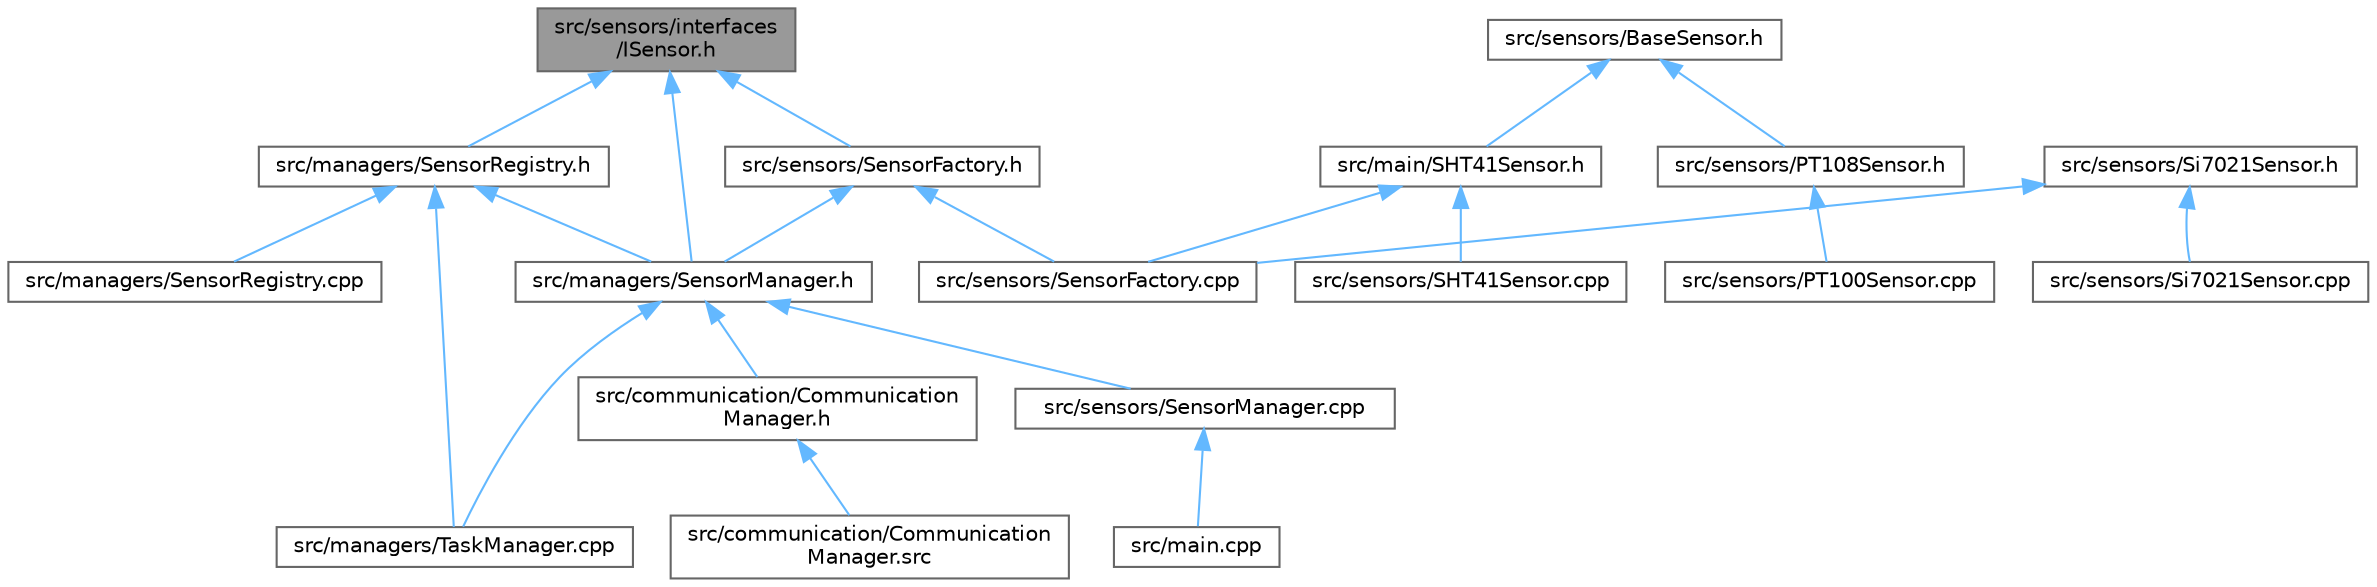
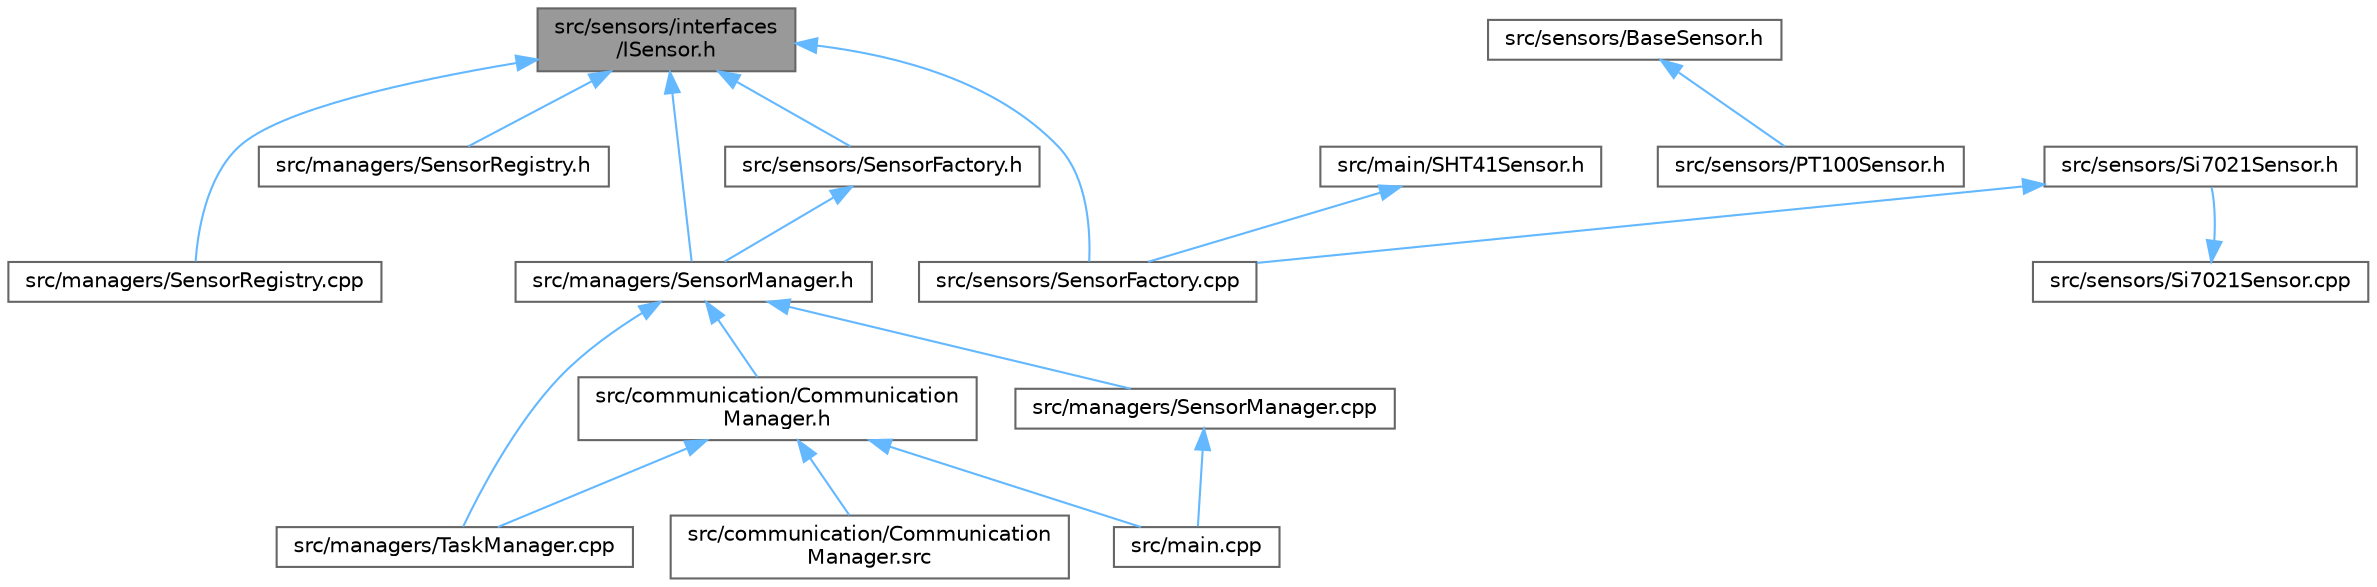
edge "src/main/SHT41Sensor.h" -> "src/sensors/BaseSensor.h": removed
node "src/sensors/PT108Sensor.h": label "src/sensors/PT108Sensor.h" -> "src/sensors/PT100Sensor.h"
edge "src/managers/SensorManager.h" -> "src/managers/SensorRegistry.h": removed
edge "src/managers/SensorRegistry.cpp" -> "src/managers/SensorRegistry.h": now "src/managers/SensorRegistry.cpp" -> "src/sensors/interfaces /ISensor.h"
edge "src/sensors/SensorFactory.cpp" -> "src/sensors/SensorFactory.h": now "src/sensors/SensorFactory.cpp" -> "src/sensors/interfaces /ISensor.h"
edge "src/sensors/Si7021Sensor.cpp" -> "src/sensors/Si7021Sensor.h": reversed
node "src/sensors/SHT41Sensor.cpp": removed
node "src/sensors/PT100Sensor.cpp": removed
edge "src/managers/TaskManager.cpp" -> "src/managers/SensorRegistry.h": now "src/managers/TaskManager.cpp" -> "src/communication/Communication Manager.h"
node "src/sensors/SensorManager.cpp": label "src/sensors/SensorManager.cpp" -> "src/managers/SensorManager.cpp"
edge "src/main.cpp" -> "src/communication/Communication Manager.h": added
